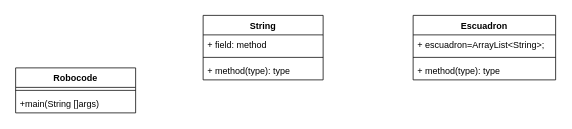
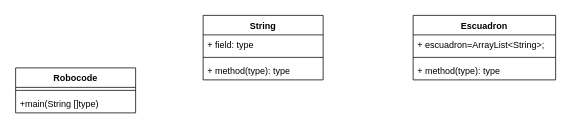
node "+ field: method": label "+ field: method" -> "+ field: type"
node "+main(String []args)": label "+main(String []args)" -> "+main(String []type)"
